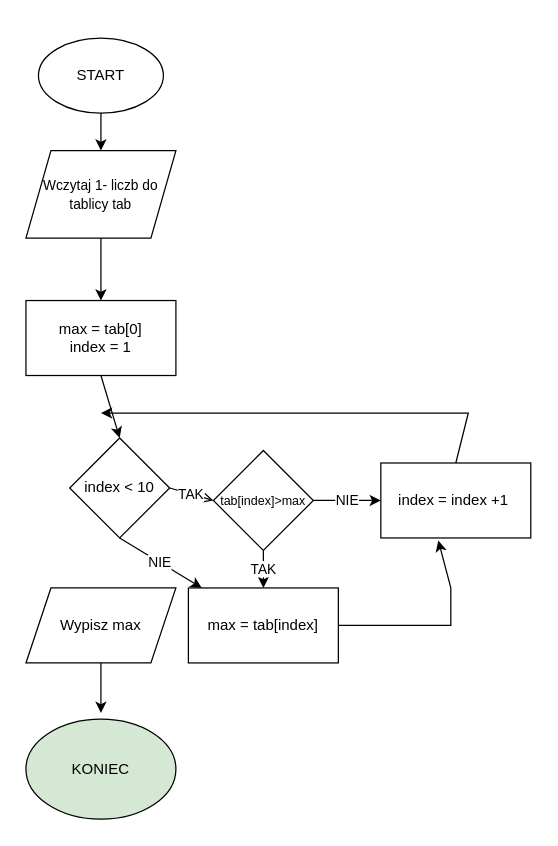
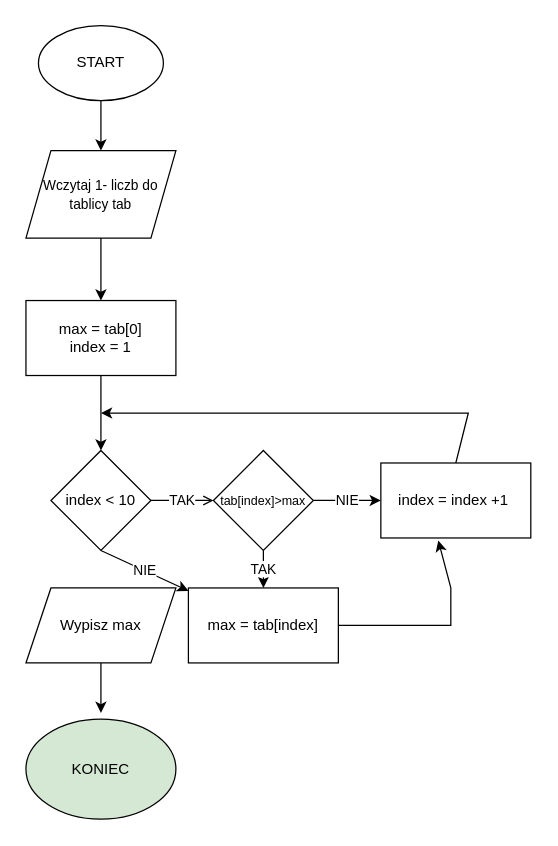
node "START": moved (101, 76) -> (101, 63)
node "index < 10": moved (119, 488) -> (101, 501)
